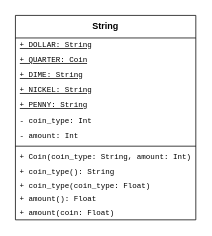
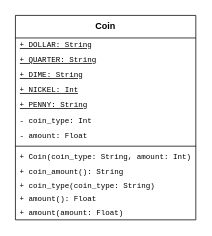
node "String": label "String" -> "Coin"
node "+ QUARTER: Coin": label "+ QUARTER: Coin" -> "+ QUARTER: String"
node "+ NICKEL: String": label "+ NICKEL: String" -> "+ NICKEL: Int"
node "- amount: Int": label "- amount: Int" -> "- amount: Float"
node "+ coin_type(): String": label "+ coin_type(): String" -> "+ coin_amount(): String"
node "+ coin_type(coin_type: Float)": label "+ coin_type(coin_type: Float)" -> "+ coin_type(coin_type: String)"
node "+ amount(coin: Float)": label "+ amount(coin: Float)" -> "+ amount(amount: Float)"
